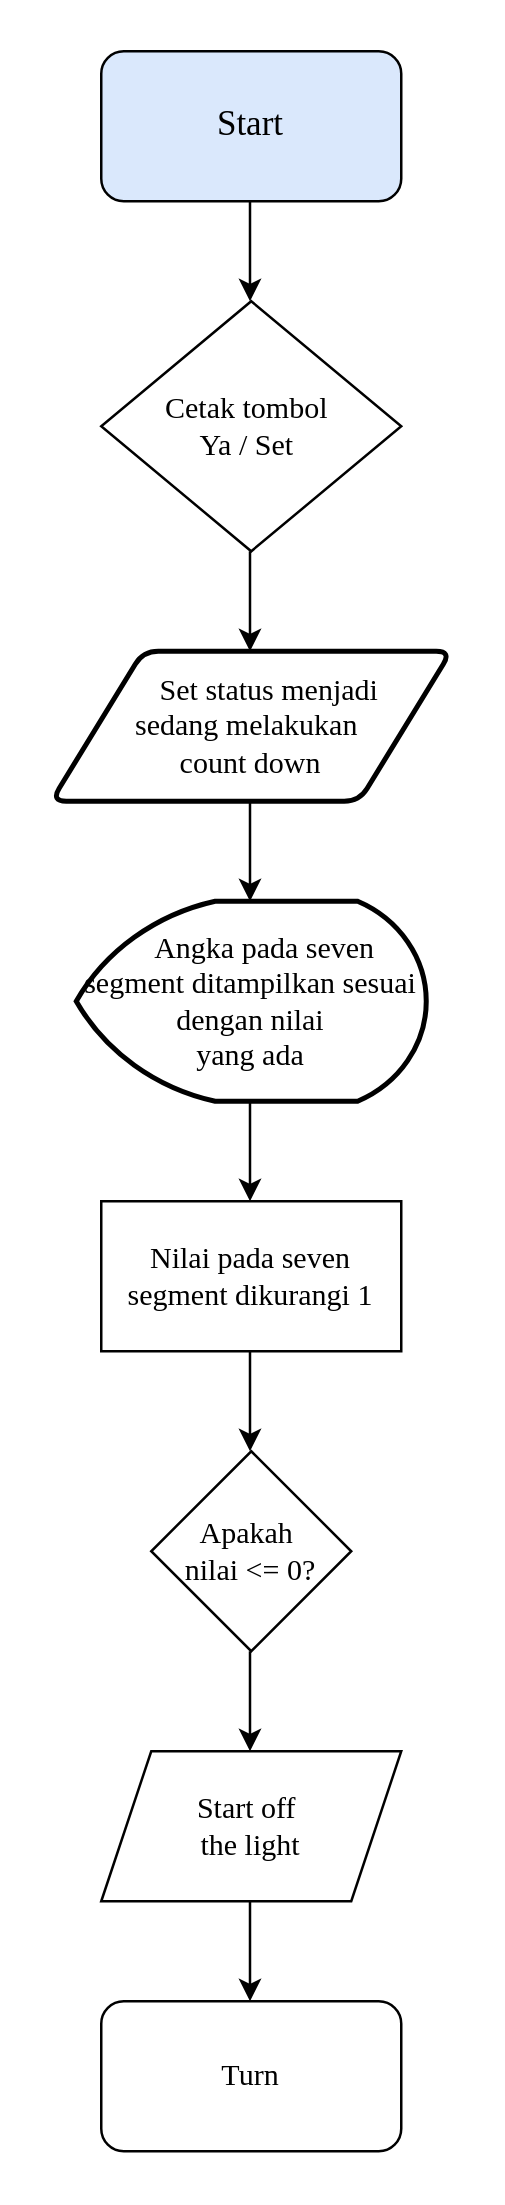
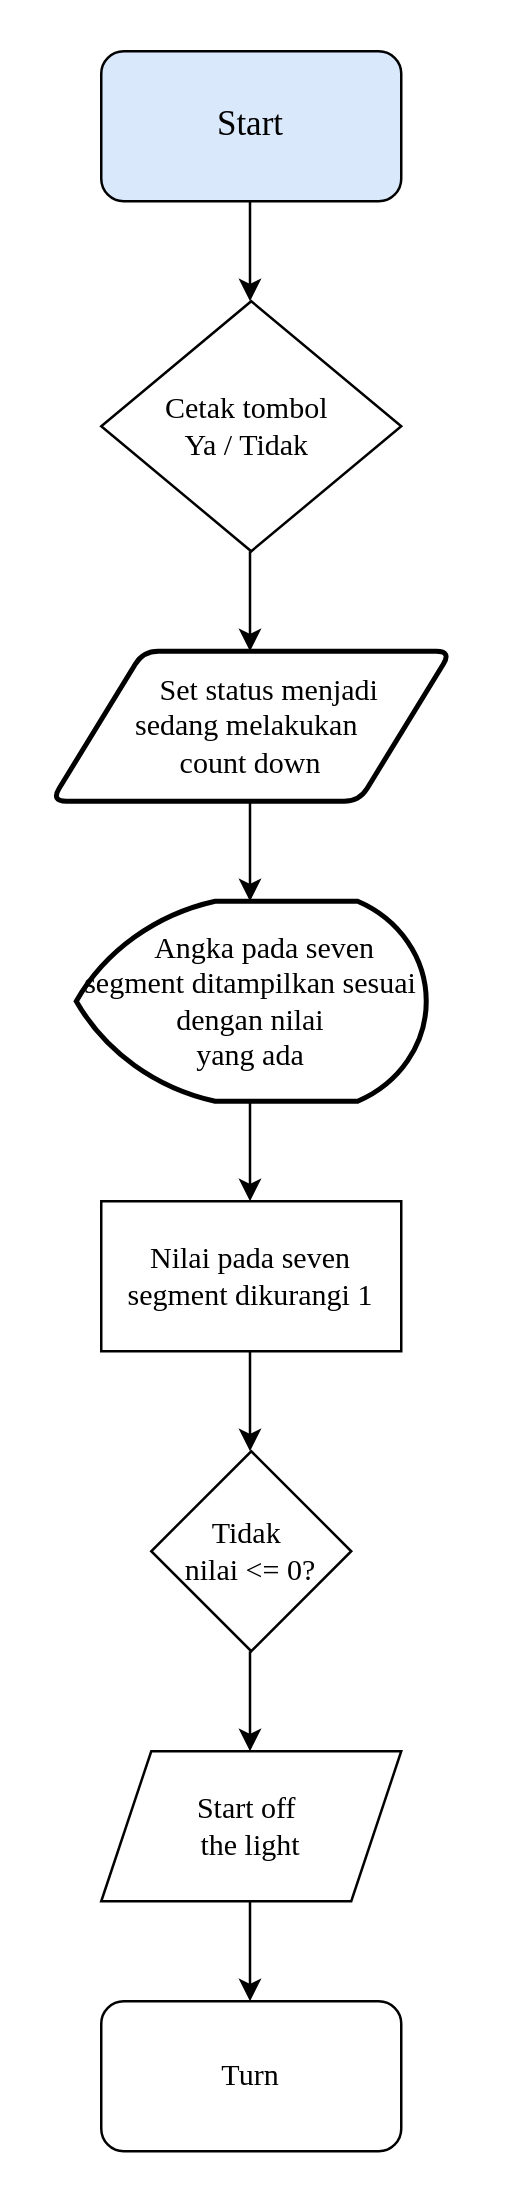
node "Cetak tombol Ya / Set": label "Cetak tombol Ya / Set" -> "Cetak tombol Ya / Tidak"
node "Apakah nilai <= 0?": label "Apakah nilai <= 0?" -> "Tidak nilai <= 0?"
